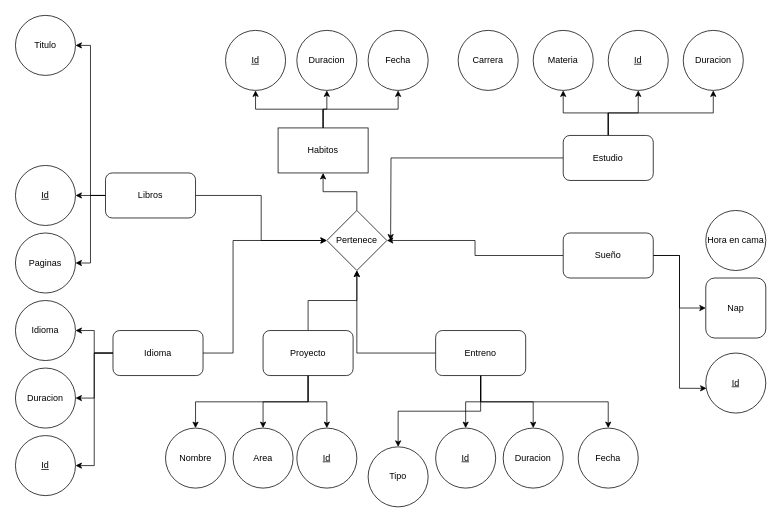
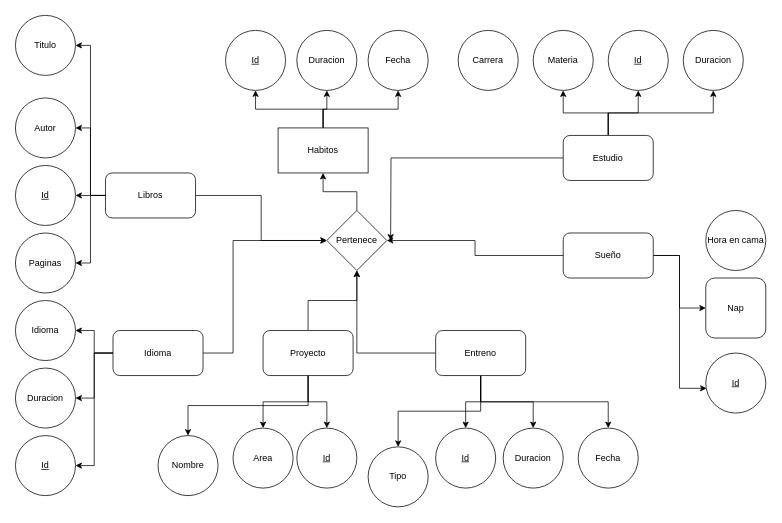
node "Autor": added
edge "Libros" -> "Autor": added
node "Nombre": moved (195, 458) -> (188, 465)
